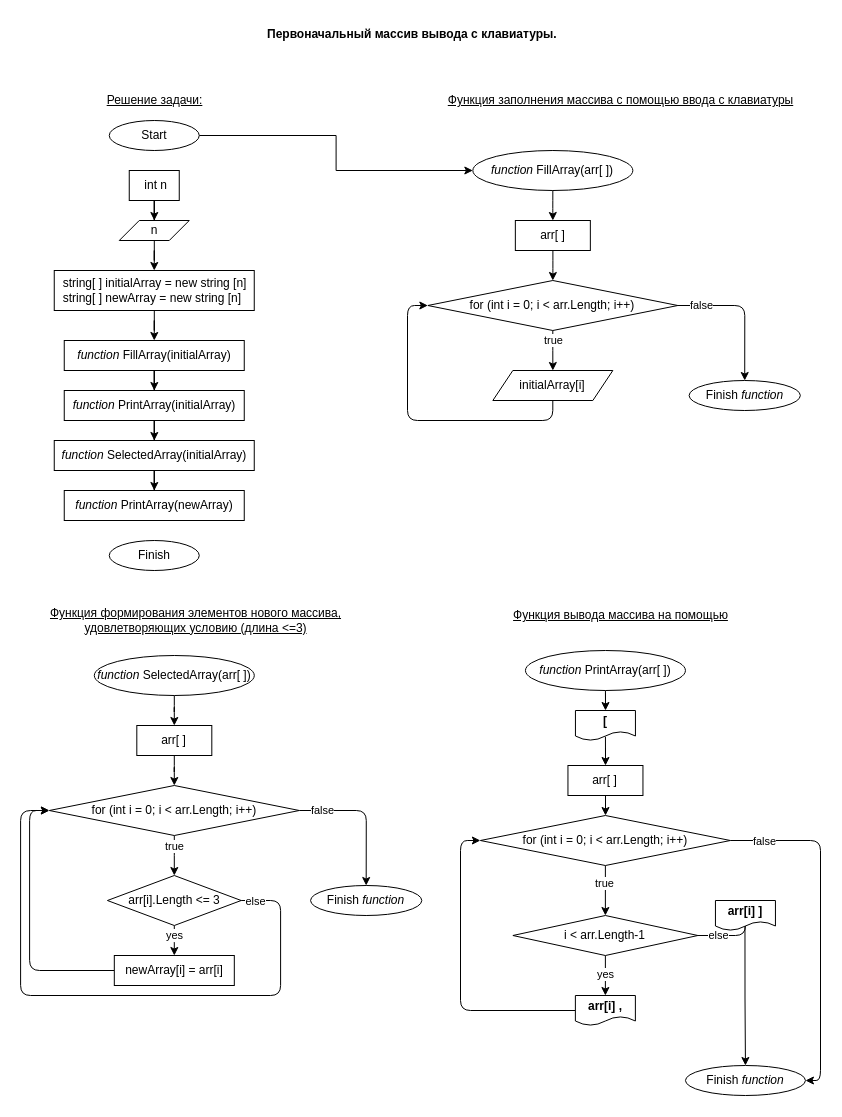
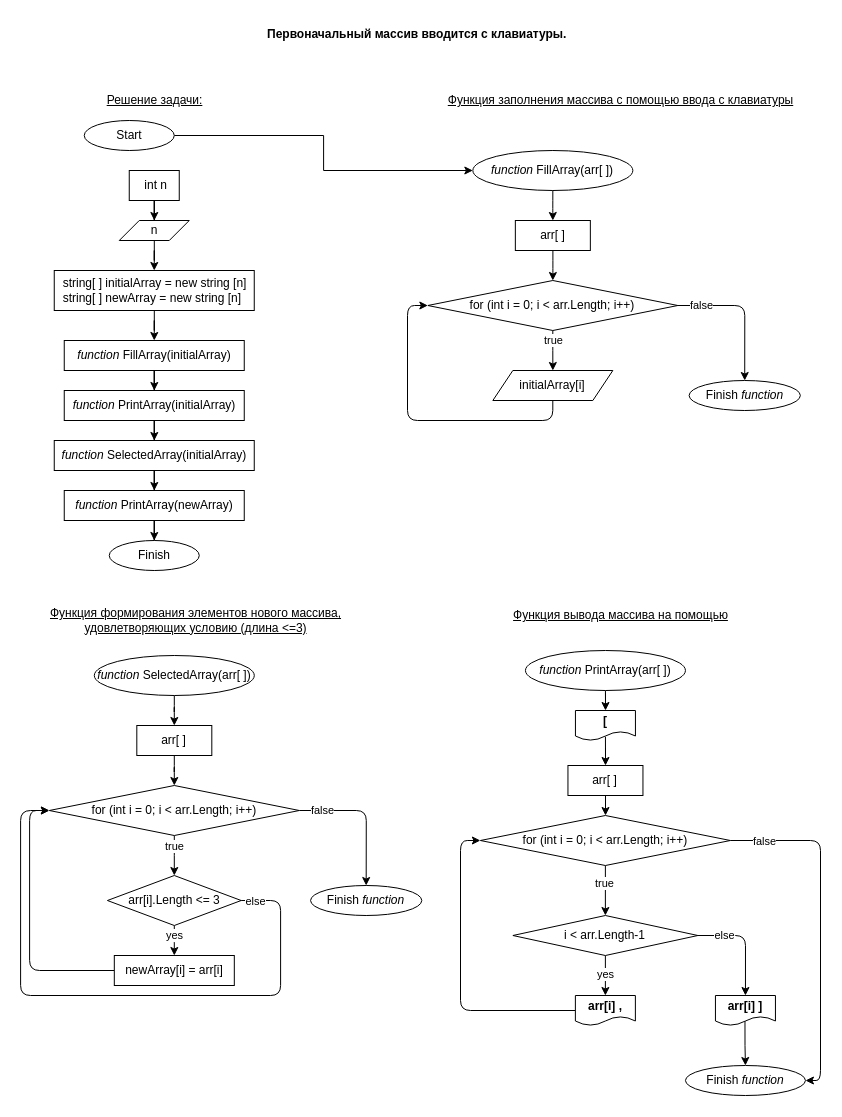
node "Первоначальный массив вывода с клавиатуры.": label "Первоначальный массив вывода с клавиатуры." -> "Первоначальный массив вводится с клавиатуры."
node "Start": moved (154, 136) -> (129, 136)
edge "function PrintArray(newArray)" -> "Finish": added
node "arr[i] ]": moved (745, 916) -> (745, 1011)
